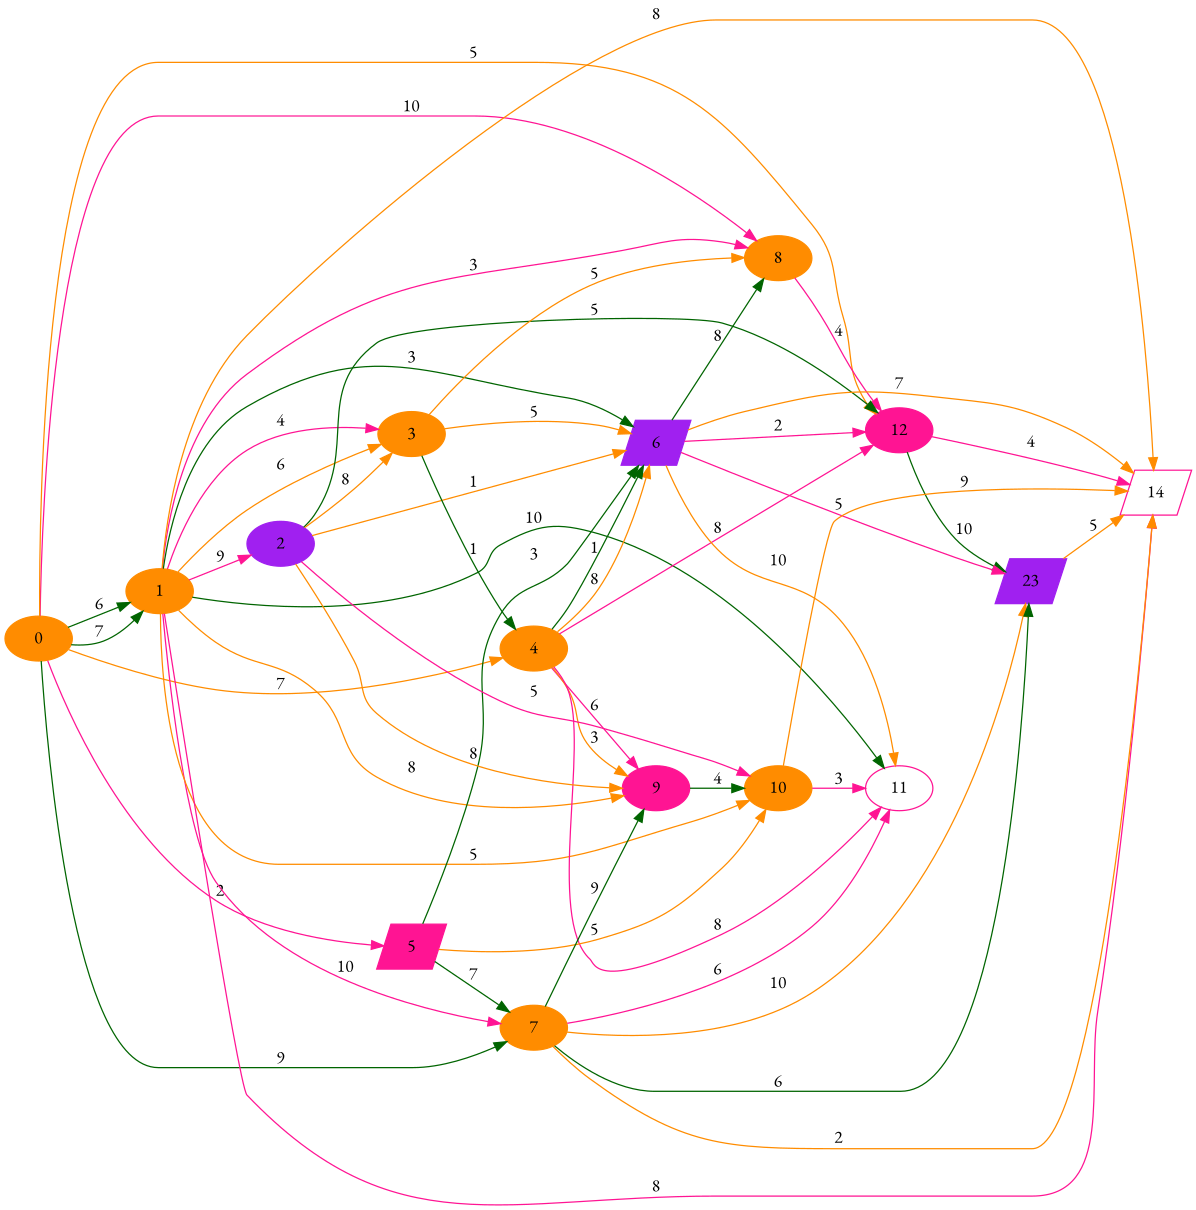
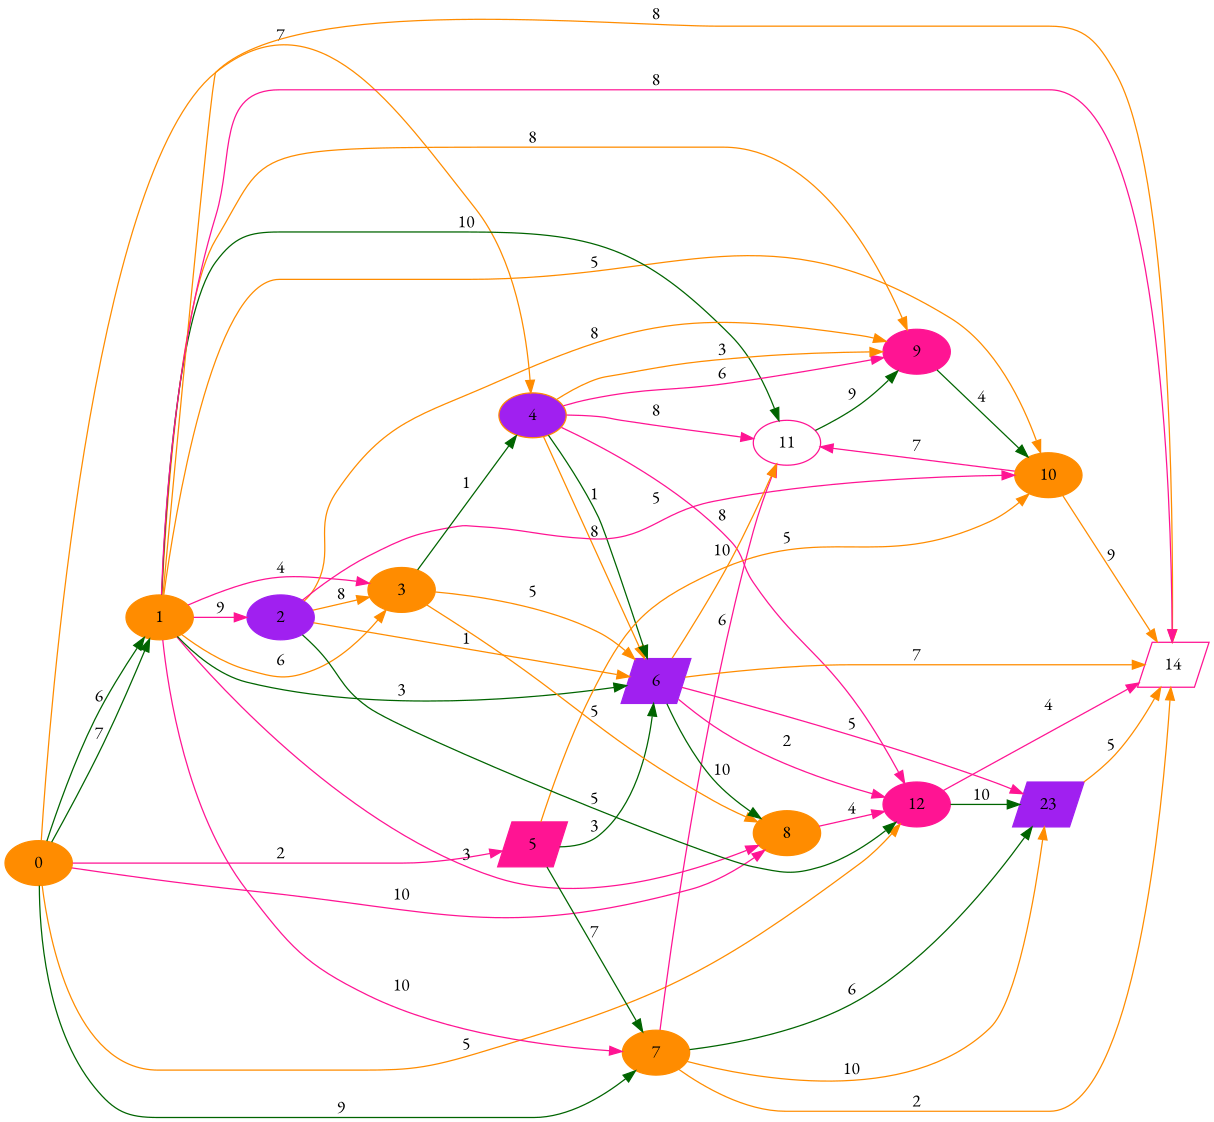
edge "6" -> "8": label "8" -> "10"
node "4": fillcolor darkorange -> purple
edge "10" -> "11": label "3" -> "7"
edge "7" -> "9": now "11" -> "9"
